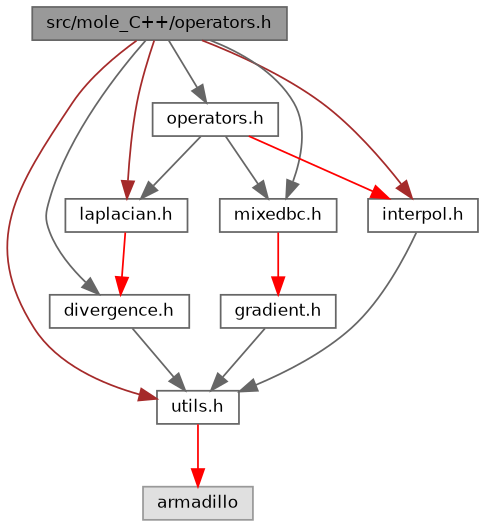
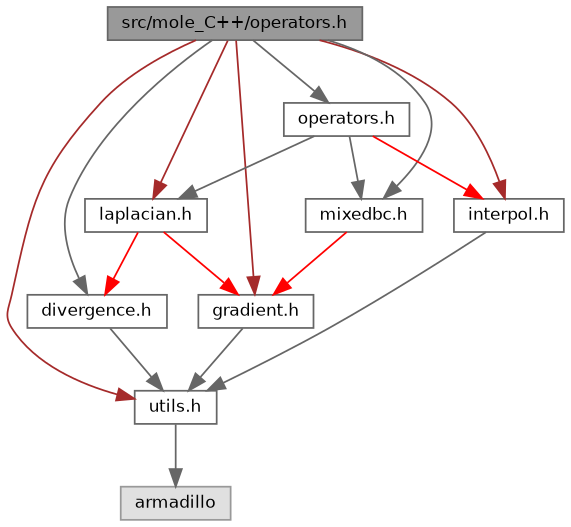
edge "src/mole_C++/operators.h" -> "gradient.h": added
edge "laplacian.h" -> "gradient.h": added
edge "utils.h" -> "armadillo": color red -> gray40
